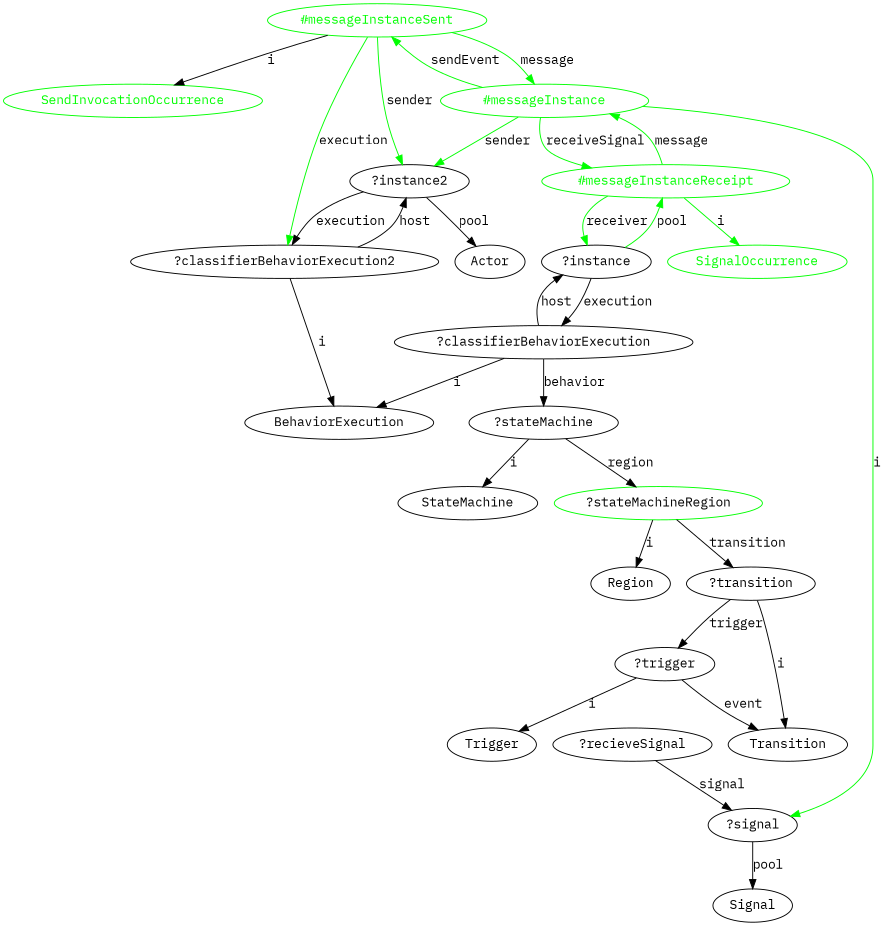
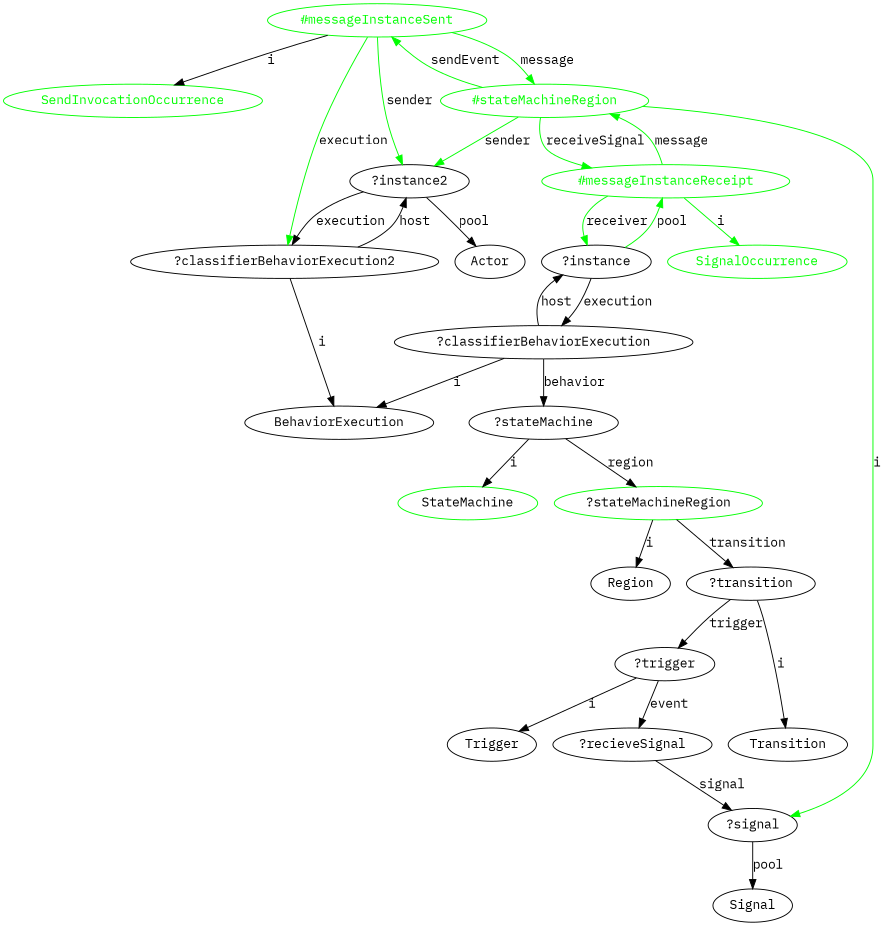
node "#messageInstance": label "#messageInstance" -> "#stateMachineRegion"
node "StateMachine": color black -> green
edge "?trigger" -> "Transition": now "?trigger" -> "?recieveSignal"
